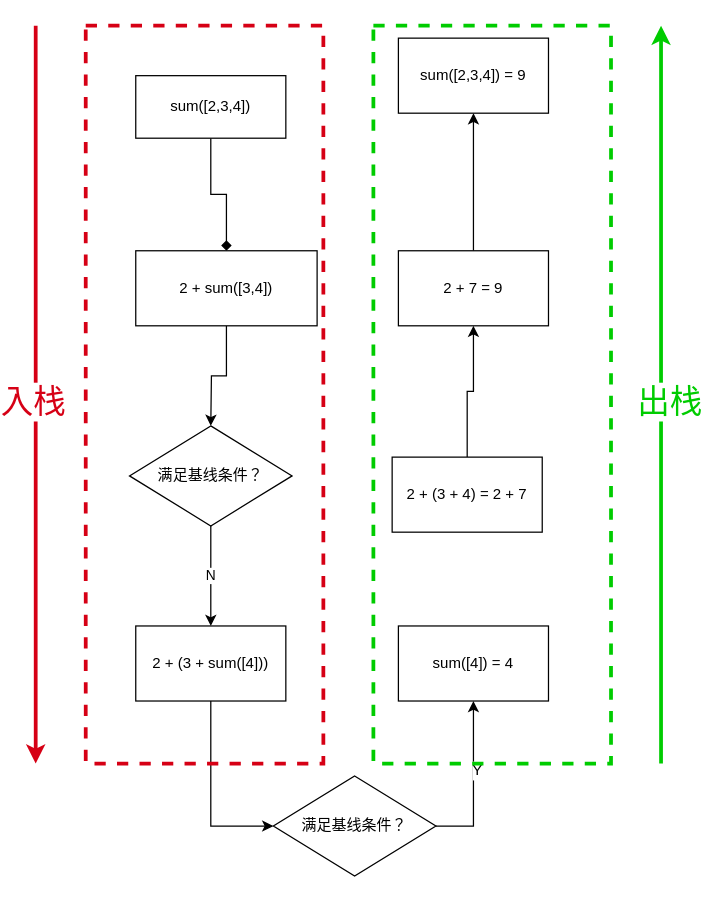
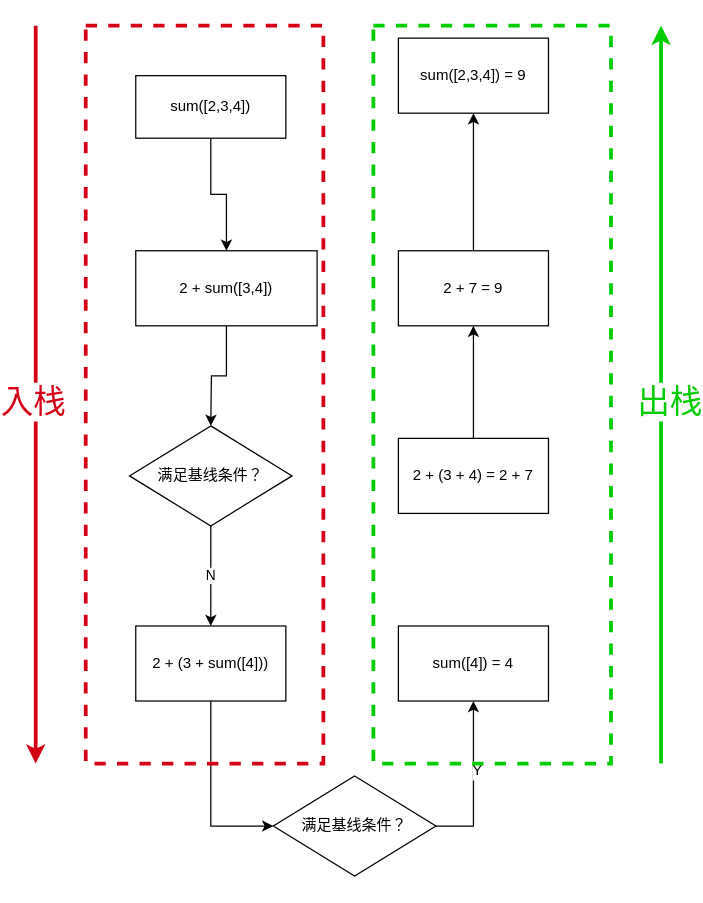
edge "sum([2,3,4])" -> "2 + sum([3,4])": arrowhead diamond -> classic
node "2 + (3 + 4) = 2 + 7": moved (467, 494) -> (473, 476)
